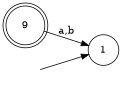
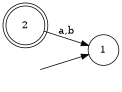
node "9": label "9" -> "2"
